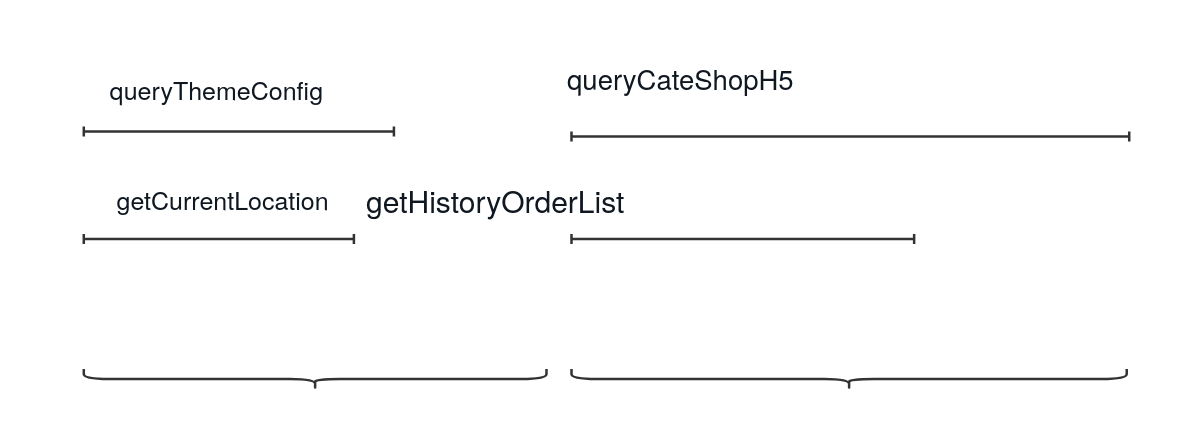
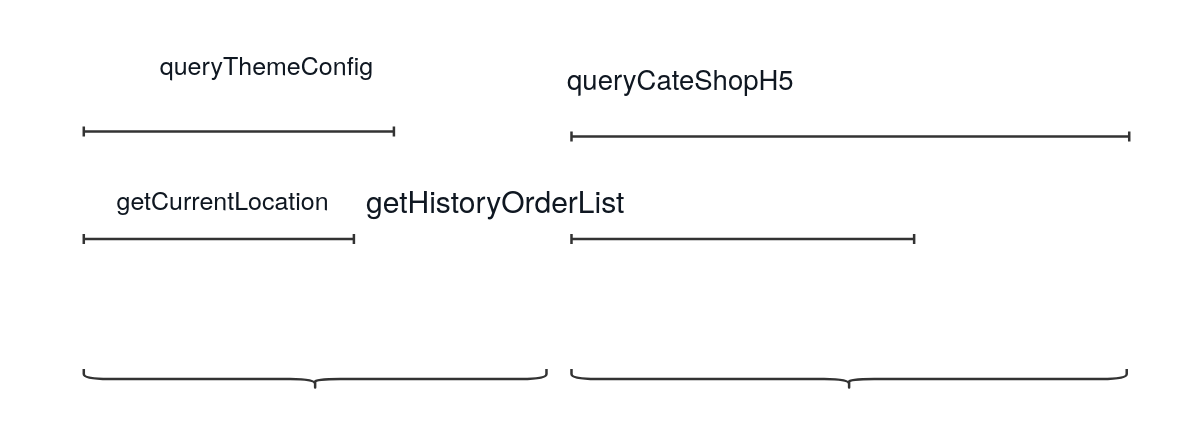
node "queryThemeConfig": moved (218, 89) -> (268, 64)
